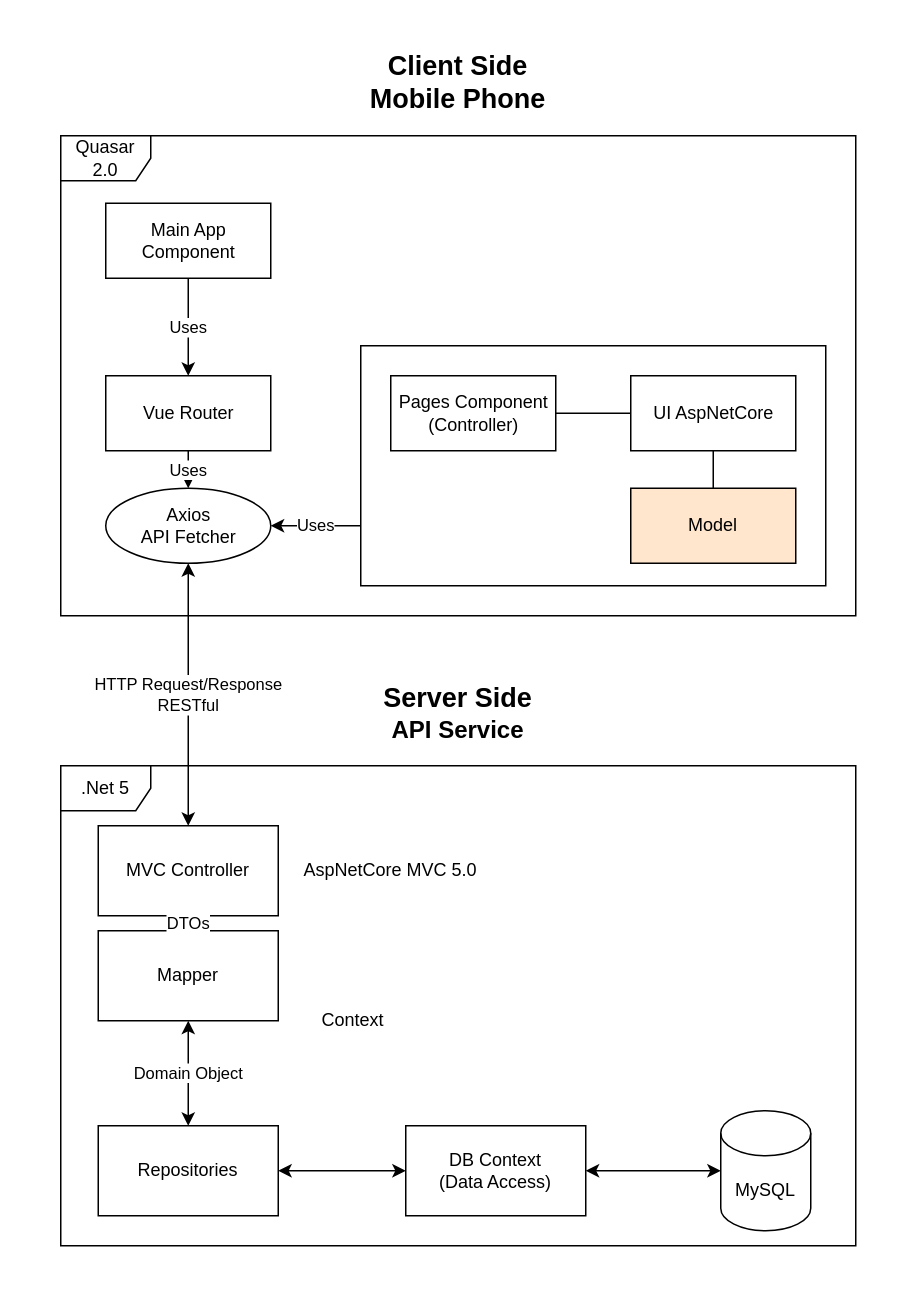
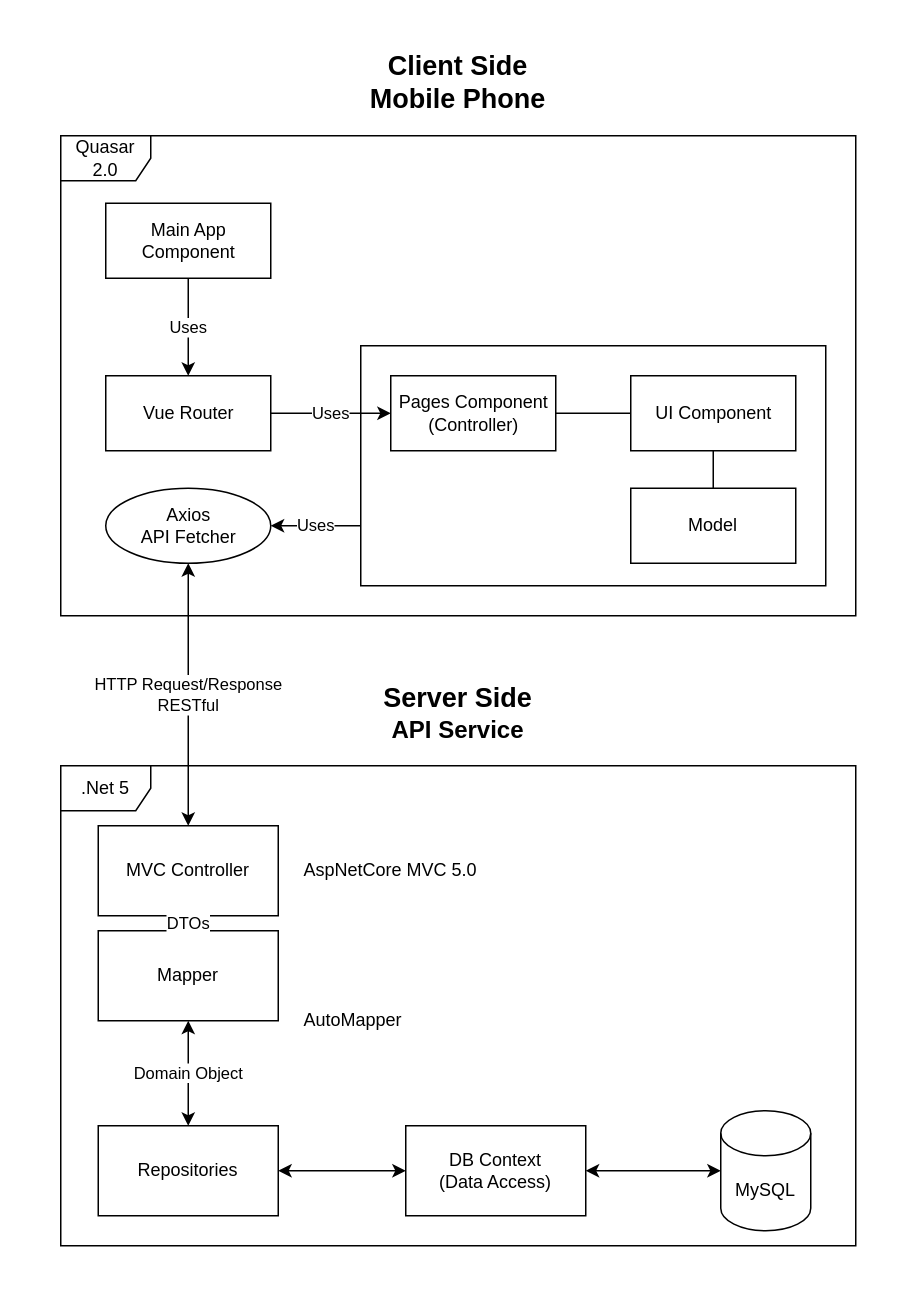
node "UI AspNetCore": label "UI AspNetCore" -> "UI Component"
edge "Vue Router" -> "Axios API Fetcher": now "Vue Router" -> "Pages Component (Controller)"
node "Model": fillcolor #ffe6cc -> #ffffff
node "Context": label "Context" -> "AutoMapper"
